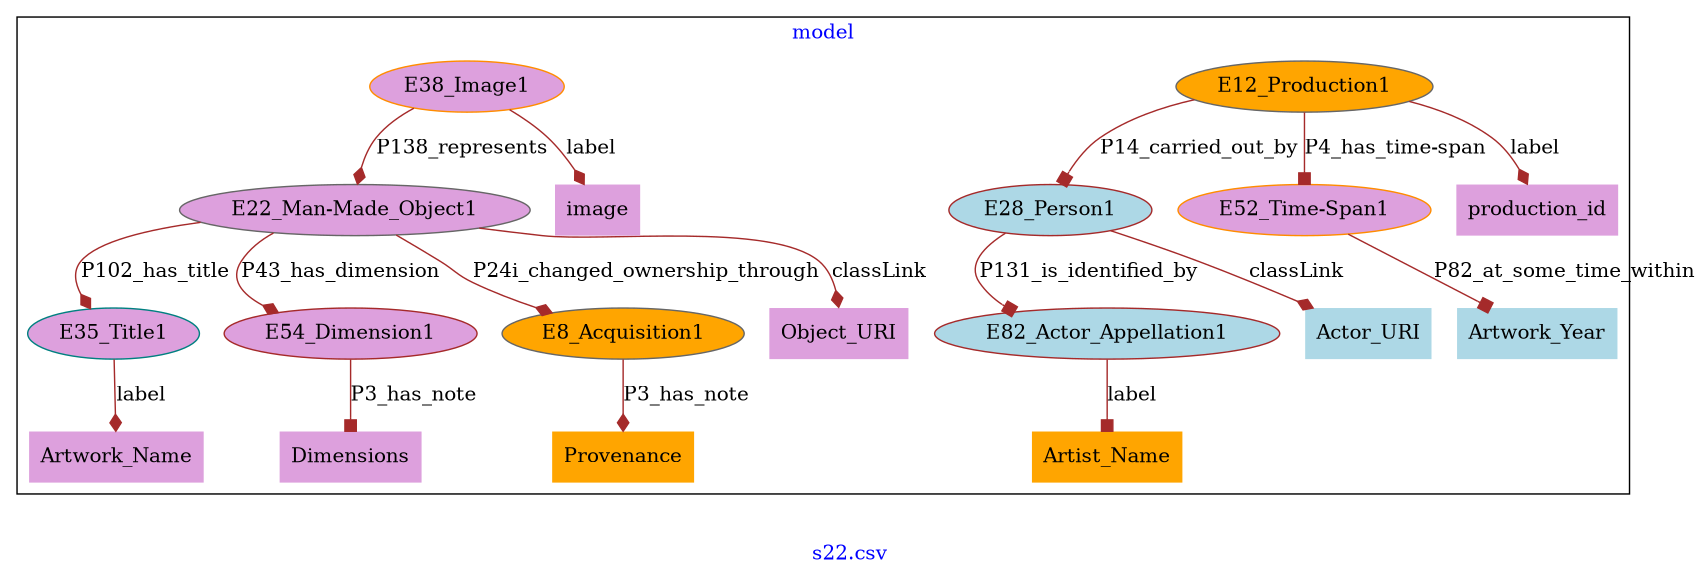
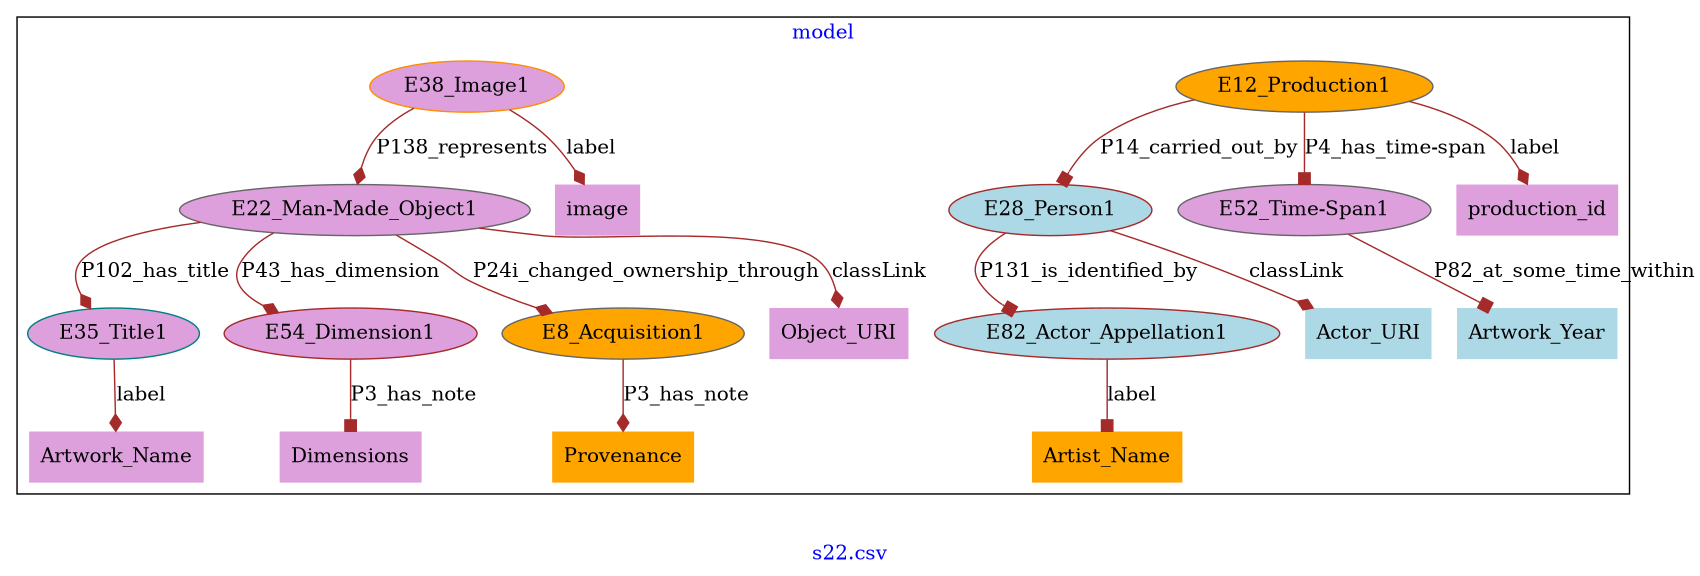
node "E52_Time-Span1": color darkorange -> gray40
